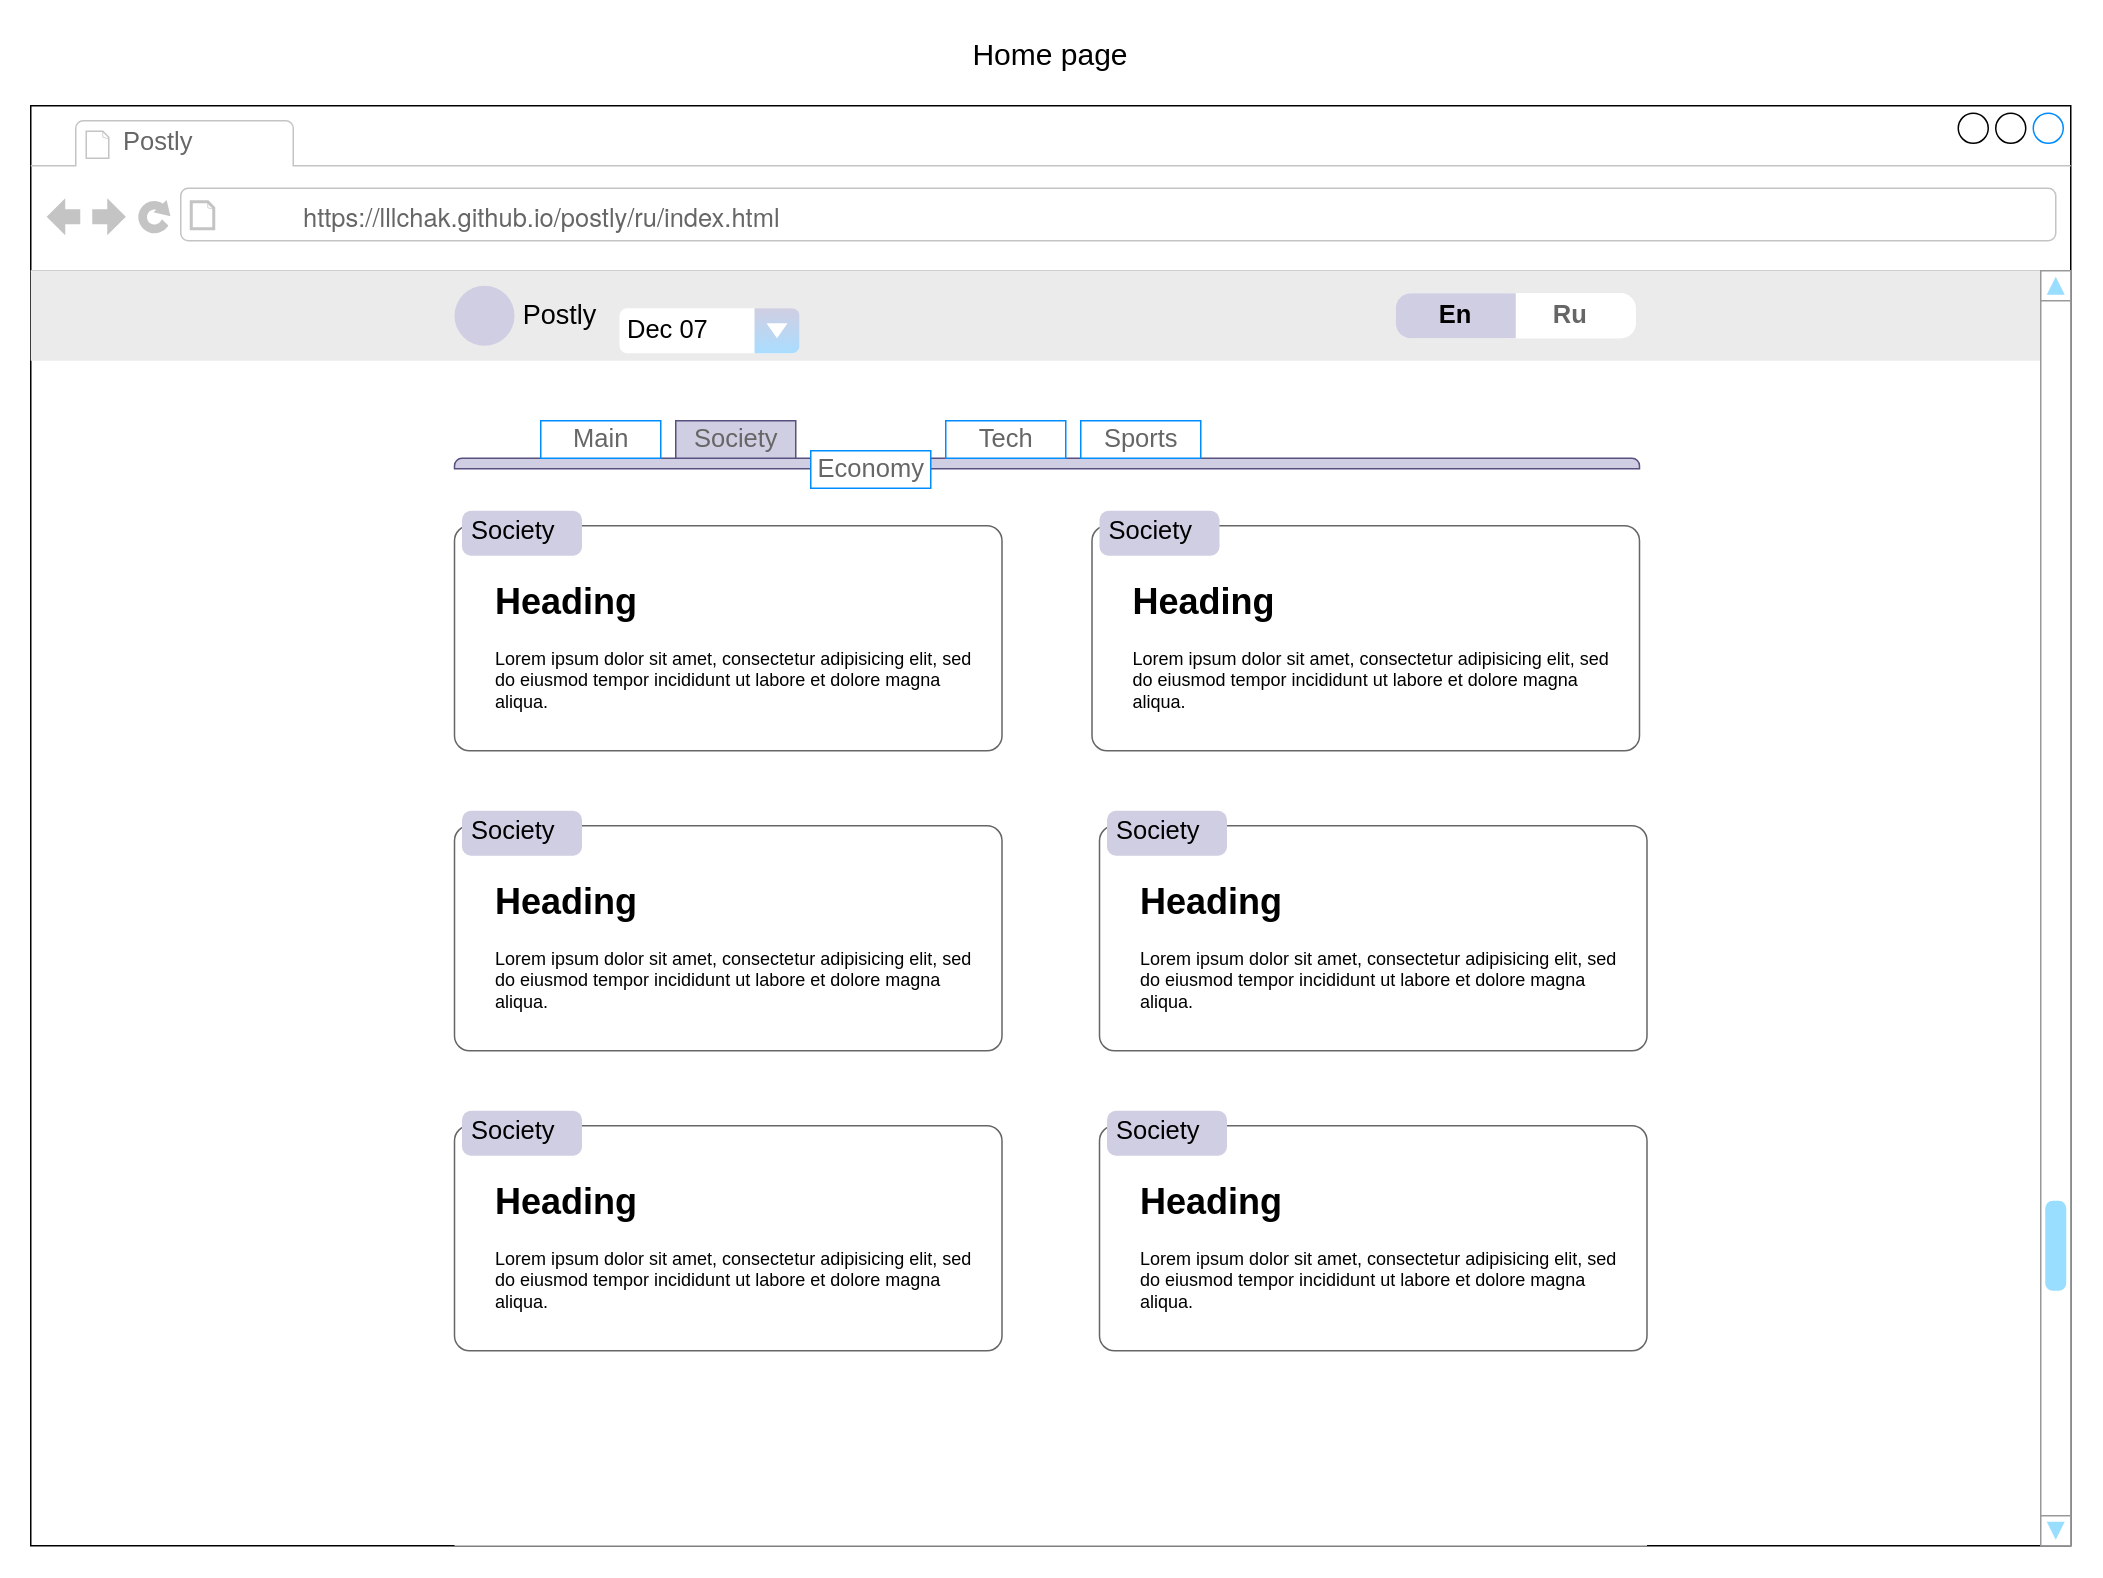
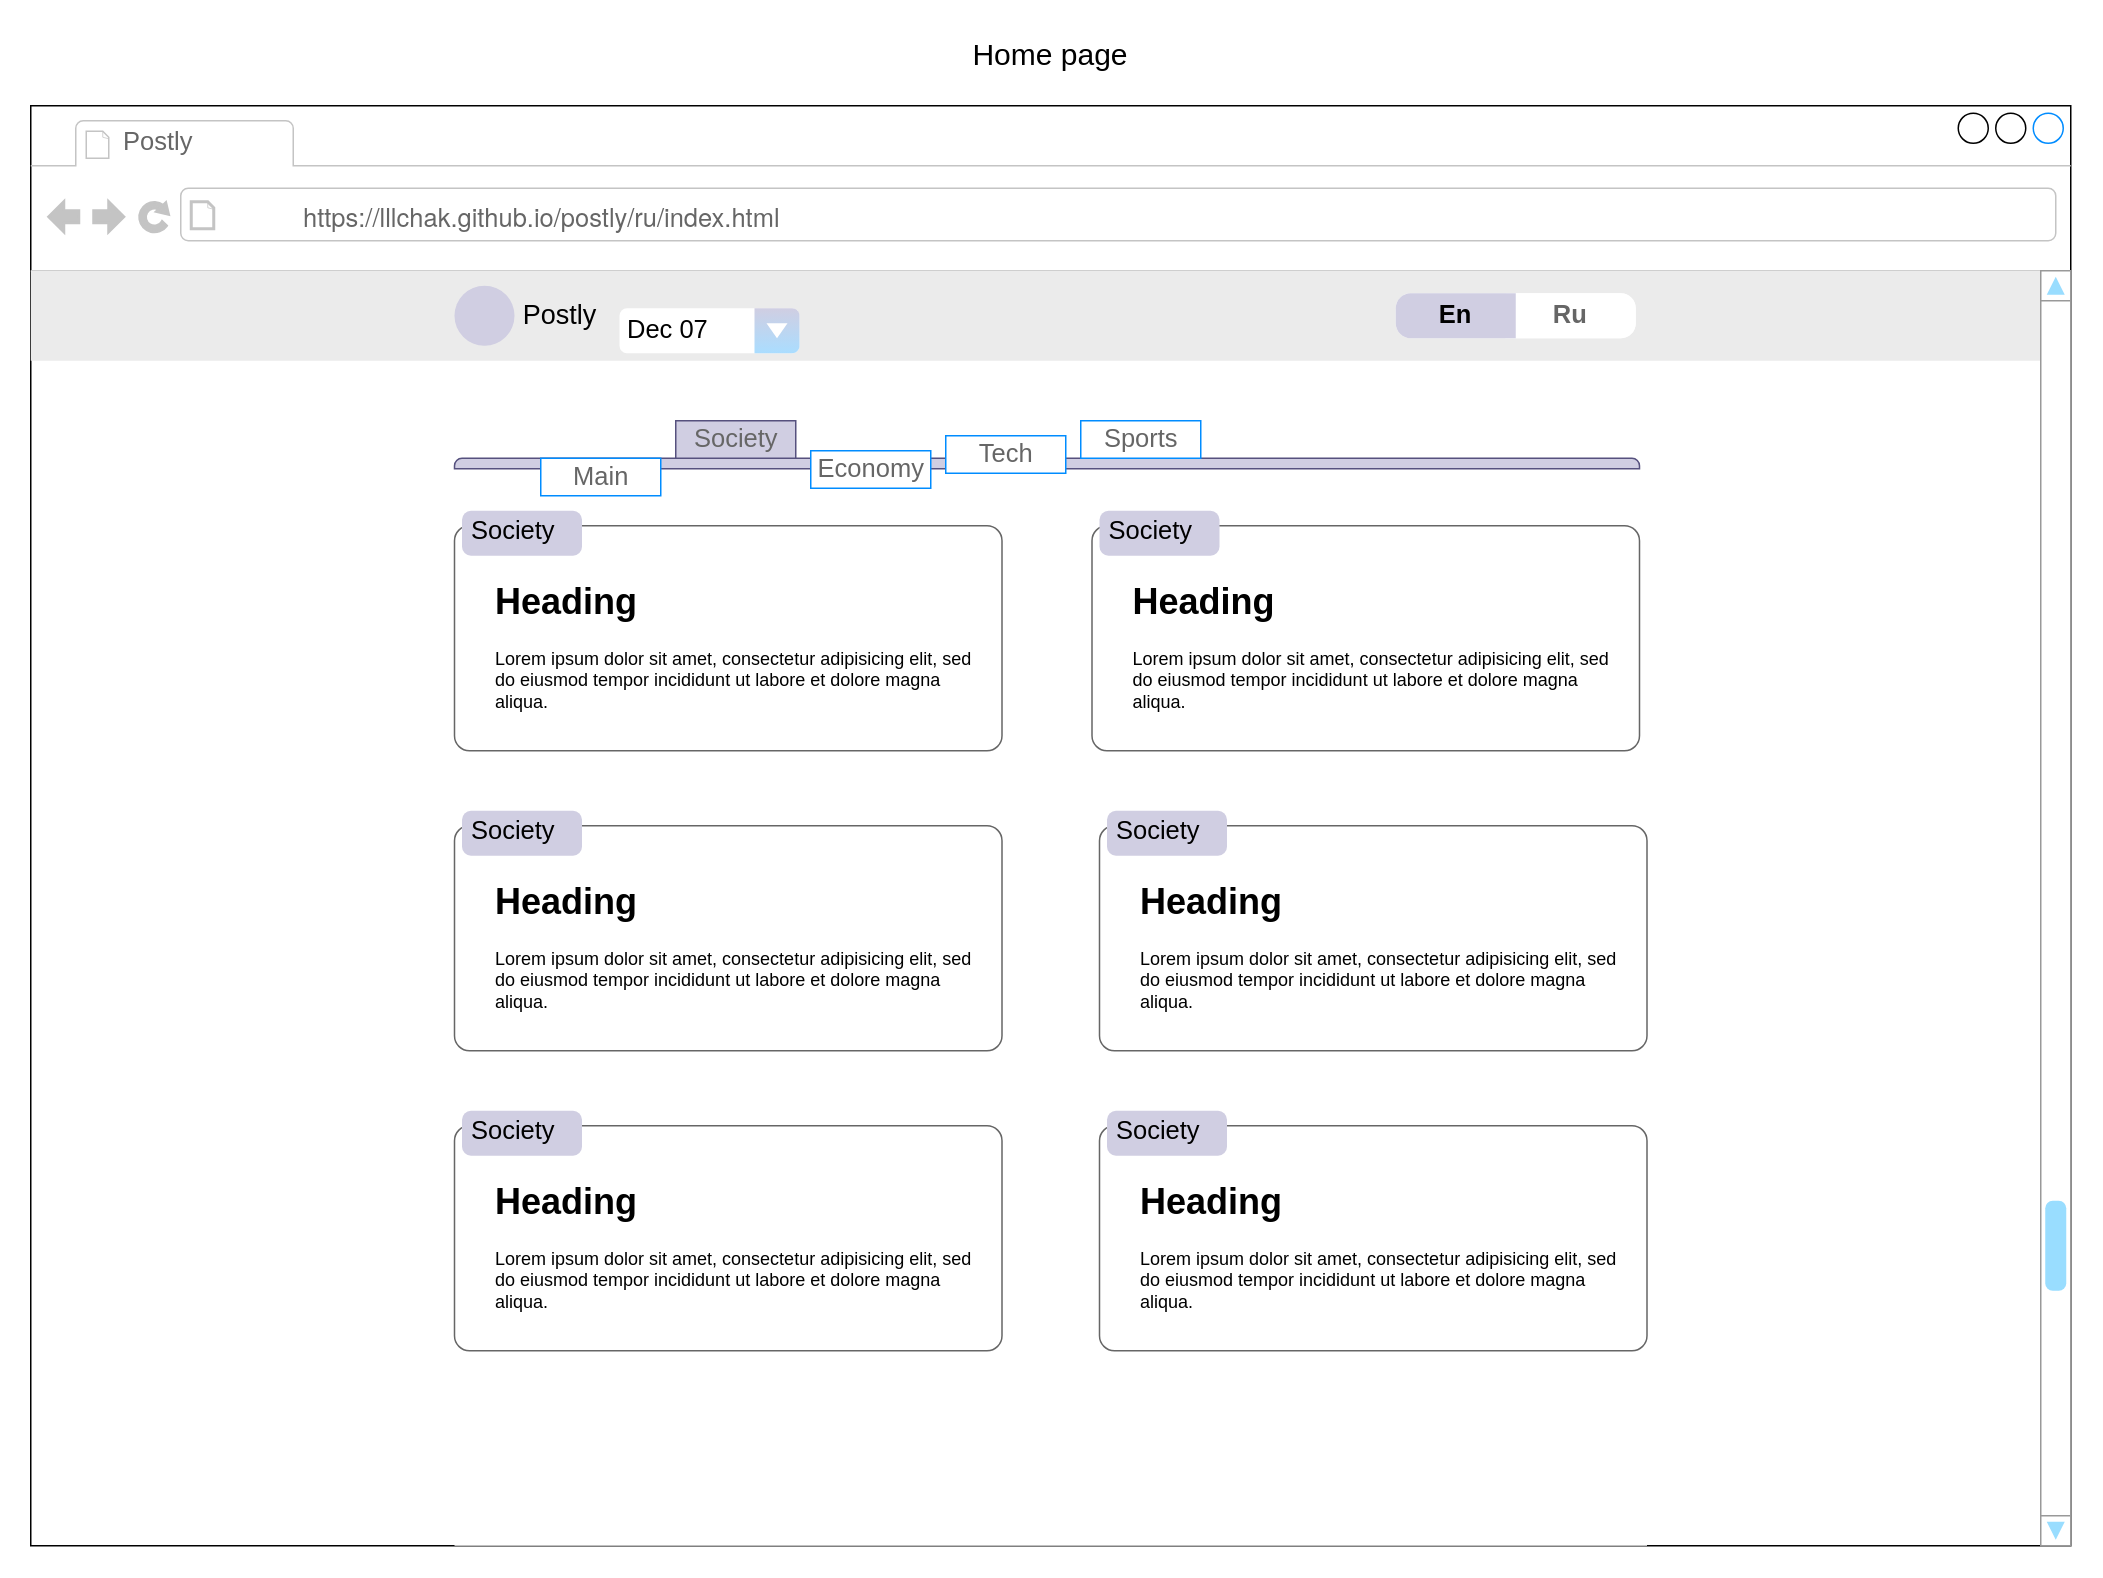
node "Main": moved (601, 440) -> (601, 477)
node "Tech": moved (1006, 440) -> (1006, 455)
